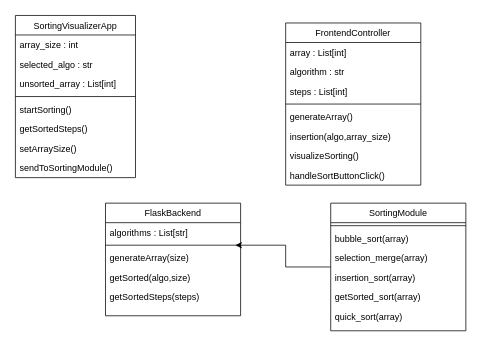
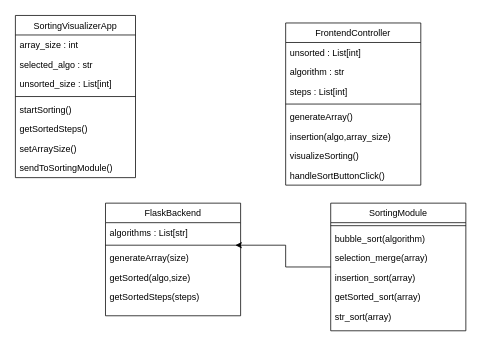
node "array : List[int]": label "array : List[int]" -> "unsorted : List[int]"
node "unsorted_array : List[int]": label "unsorted_array : List[int]" -> "unsorted_size : List[int]"
node "bubble_sort(array)": label "bubble_sort(array)" -> "bubble_sort(algorithm)"
node "quick_sort(array)": label "quick_sort(array)" -> "str_sort(array)"
